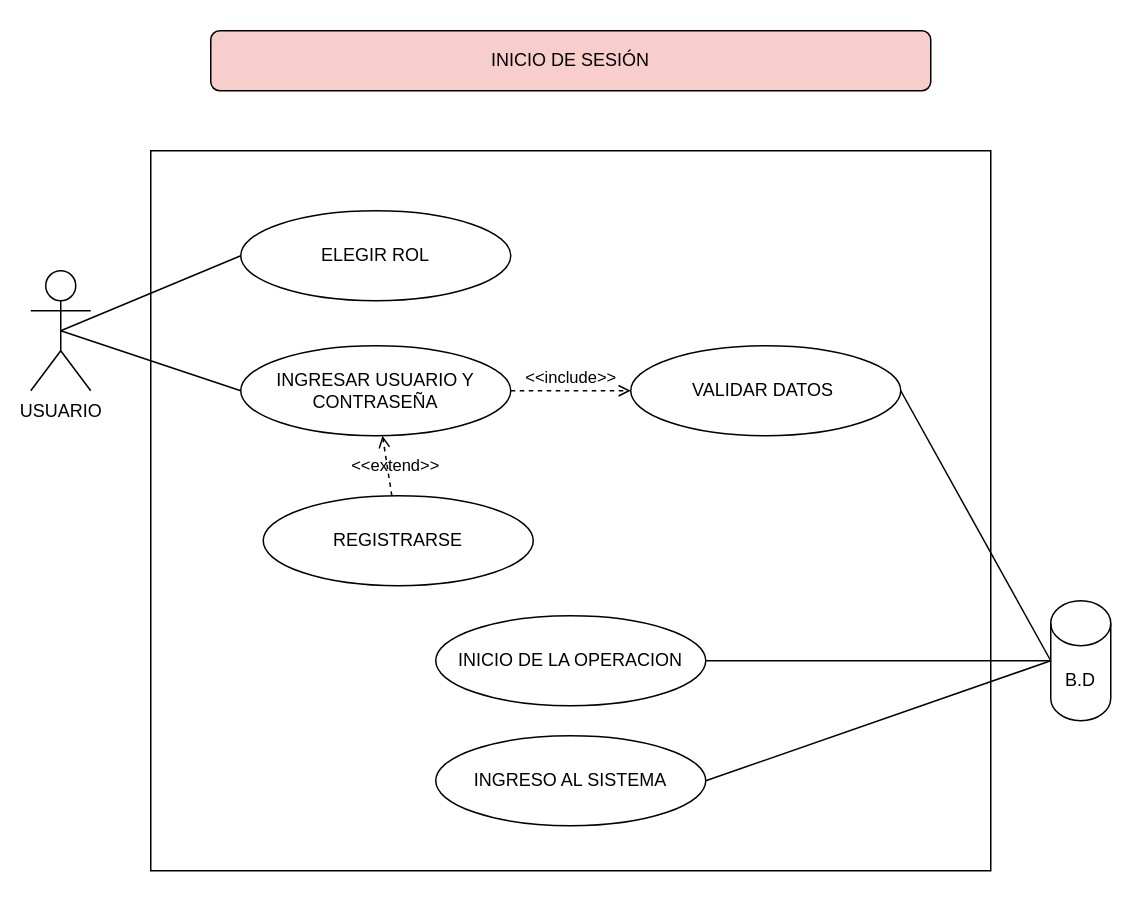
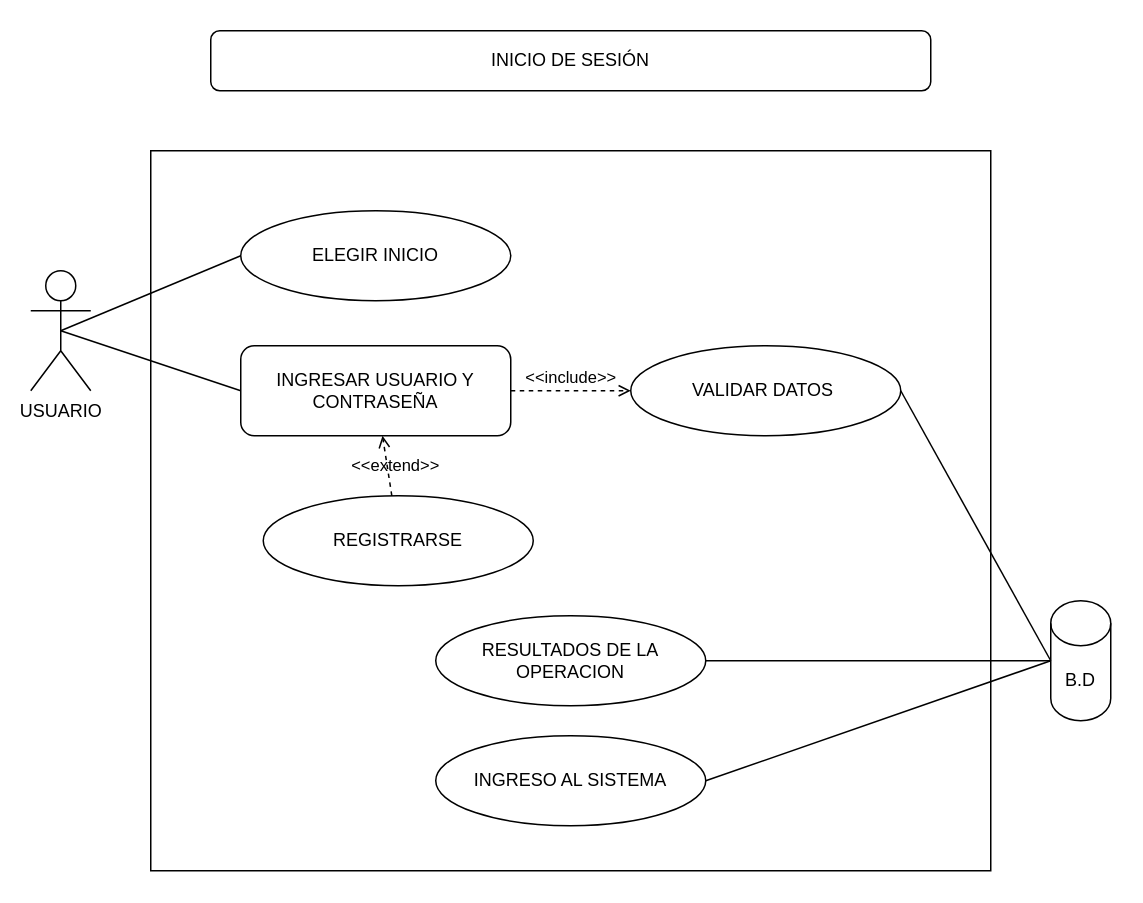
node "INICIO DE SESIÓN": fillcolor #f8cecc -> #ffffff
node "ELEGIR ROL": label "ELEGIR ROL" -> "ELEGIR INICIO"
node "INGRESAR USUARIO Y CONTRASEÑA": shape ellipse -> rounded rectangle
node "INICIO DE LA OPERACION": label "INICIO DE LA OPERACION" -> "RESULTADOS DE LA OPERACION"
